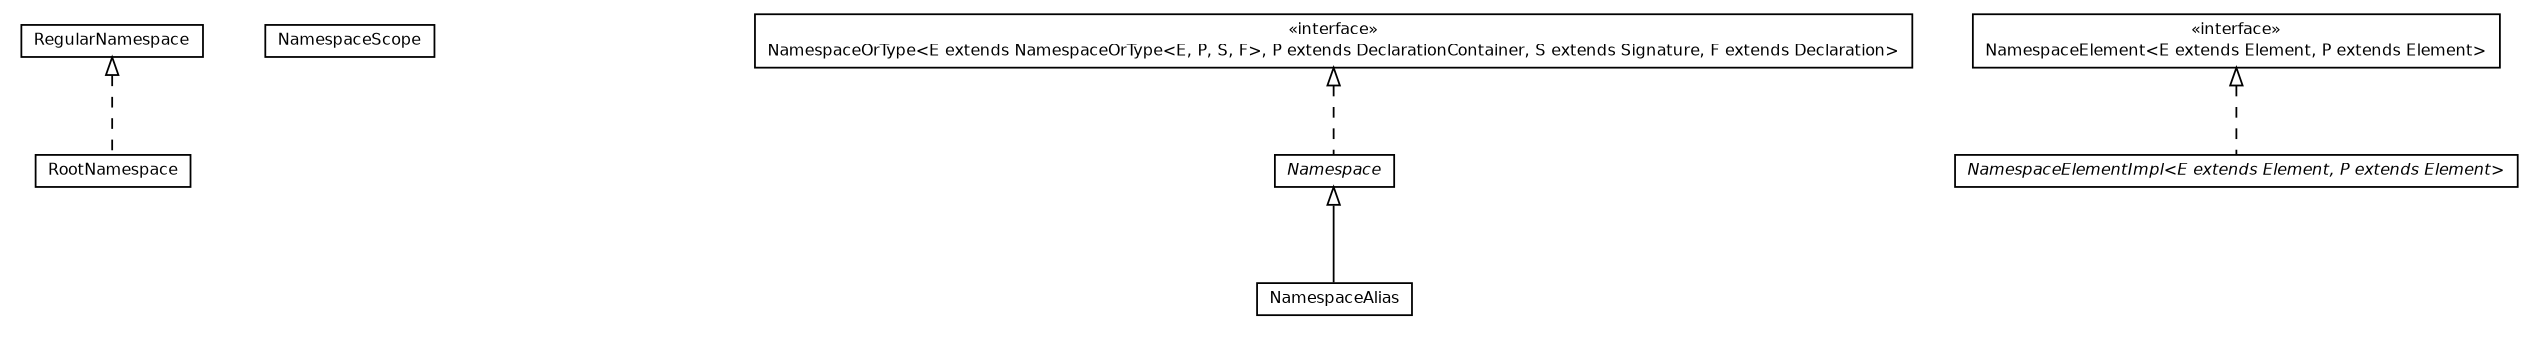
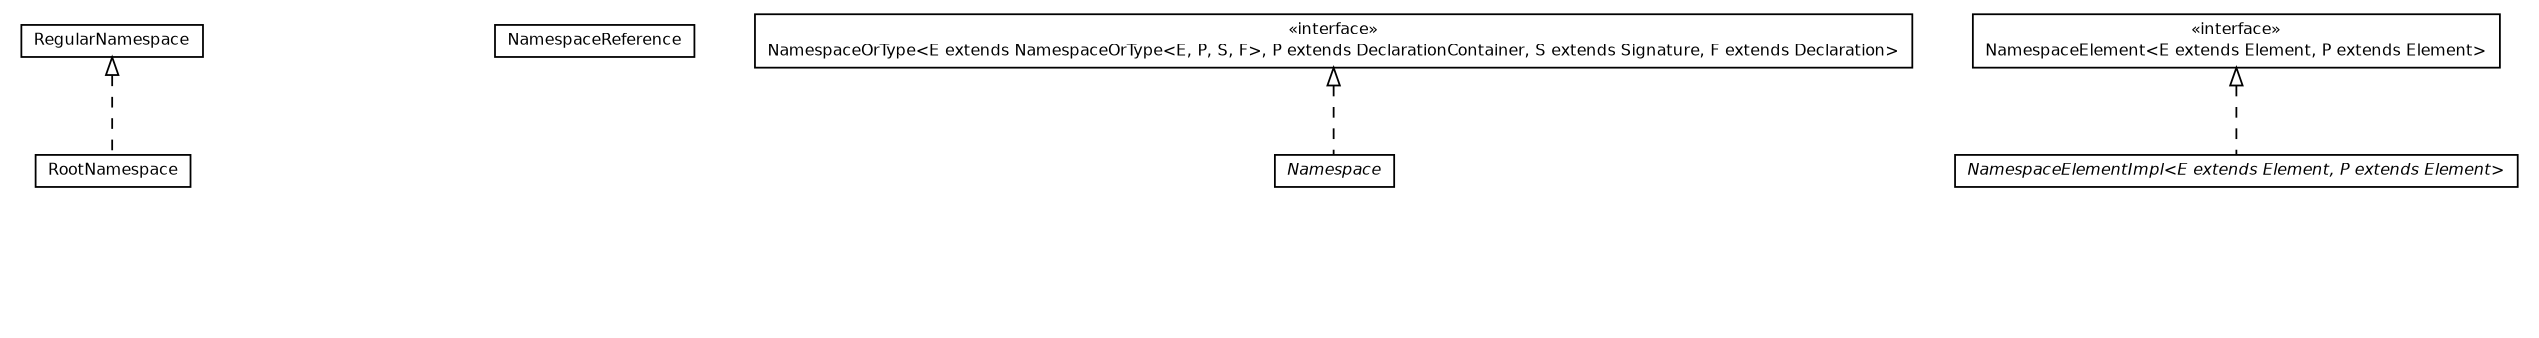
node "NamespaceScope": removed
node "NamespaceReference": added
node "NamespaceAlias": removed
